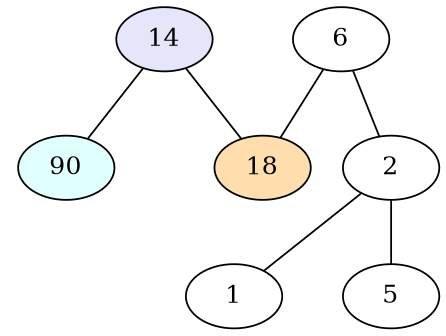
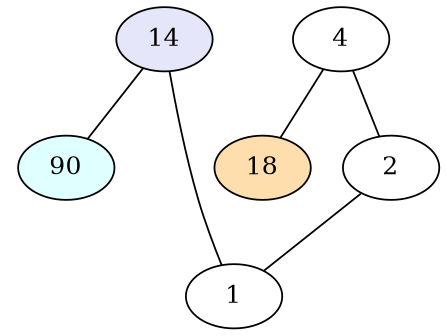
node "6": label "6" -> "4"
edge "14" -- "18": now "14" -- "1"
node "5": removed
